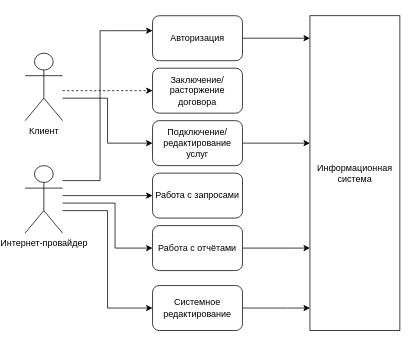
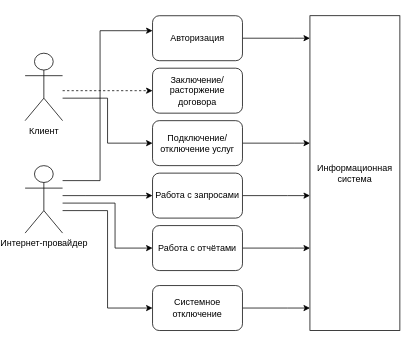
node "Подключение/редактирование услуг": label "Подключение/редактирование услуг" -> "Подключение/отключение услуг"
edge "Работа с запросами" -> "Информационная система": added
node "Системное редактирование": label "Системное редактирование" -> "Системное отключение"
